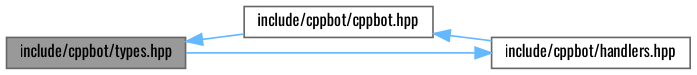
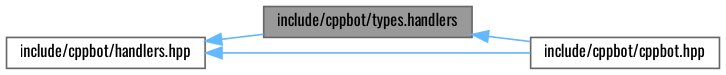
edge "include/cppbot/handlers.hpp" -> "include/cppbot/cppbot.hpp": reversed
node "include/cppbot/types.hpp": label "include/cppbot/types.hpp" -> "include/cppbot/types.handlers"
